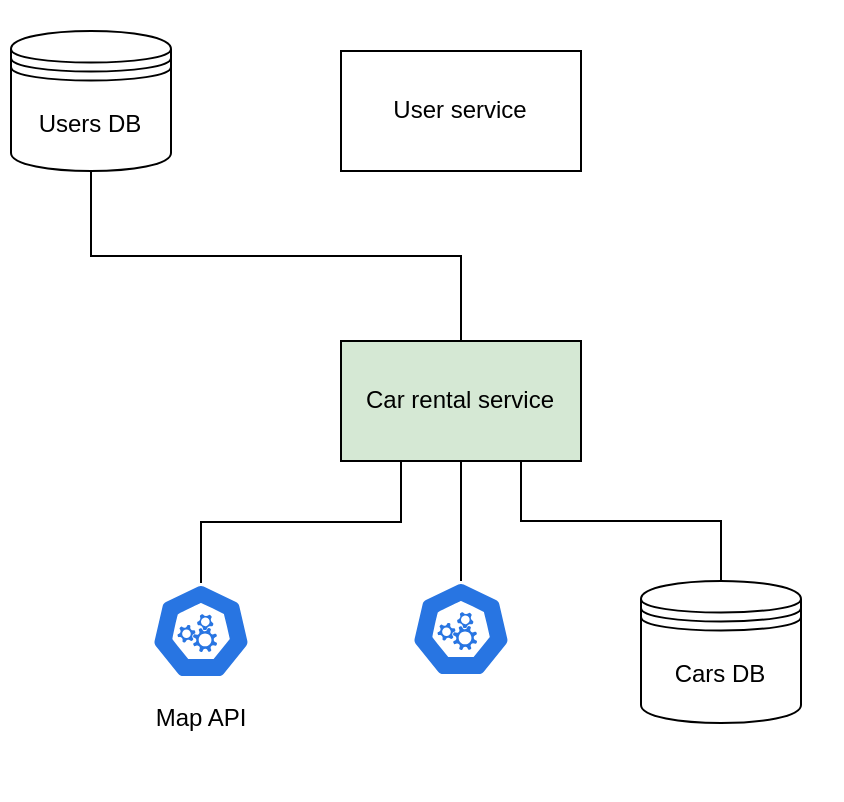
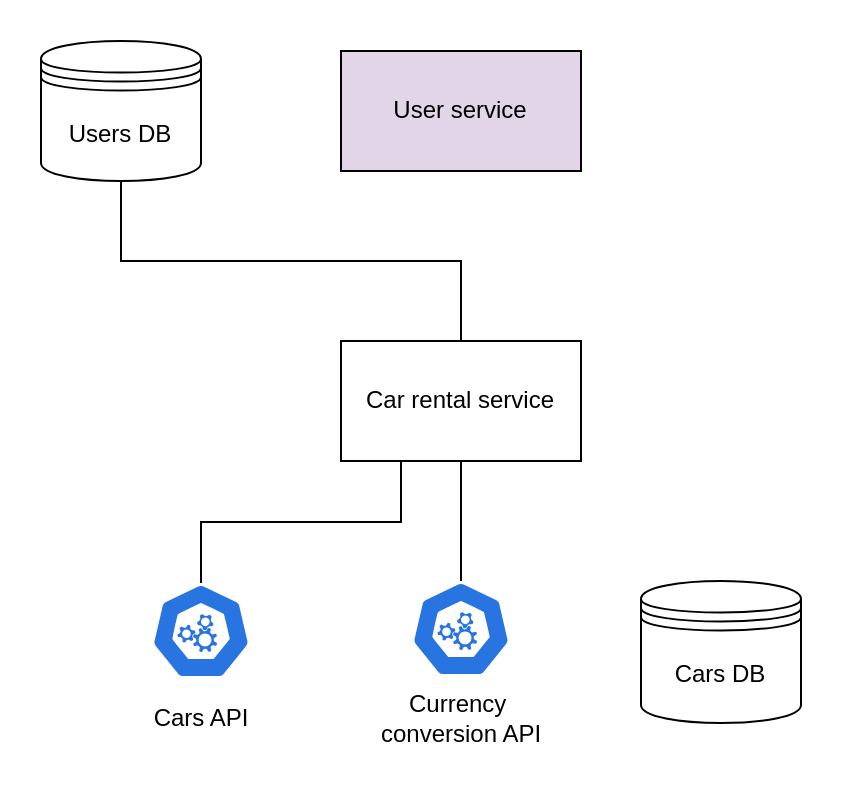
node "Users DB": moved (91, 101) -> (121, 111)
node "User service": fillcolor #ffffff -> #e1d5e7
node "Car rental service": fillcolor #d5e8d4 -> #ffffff
edge "Car rental service" -- "Cars DB": removed
node "Map API": label "Map API" -> "Cars API"
node "Currency conversion API": added
